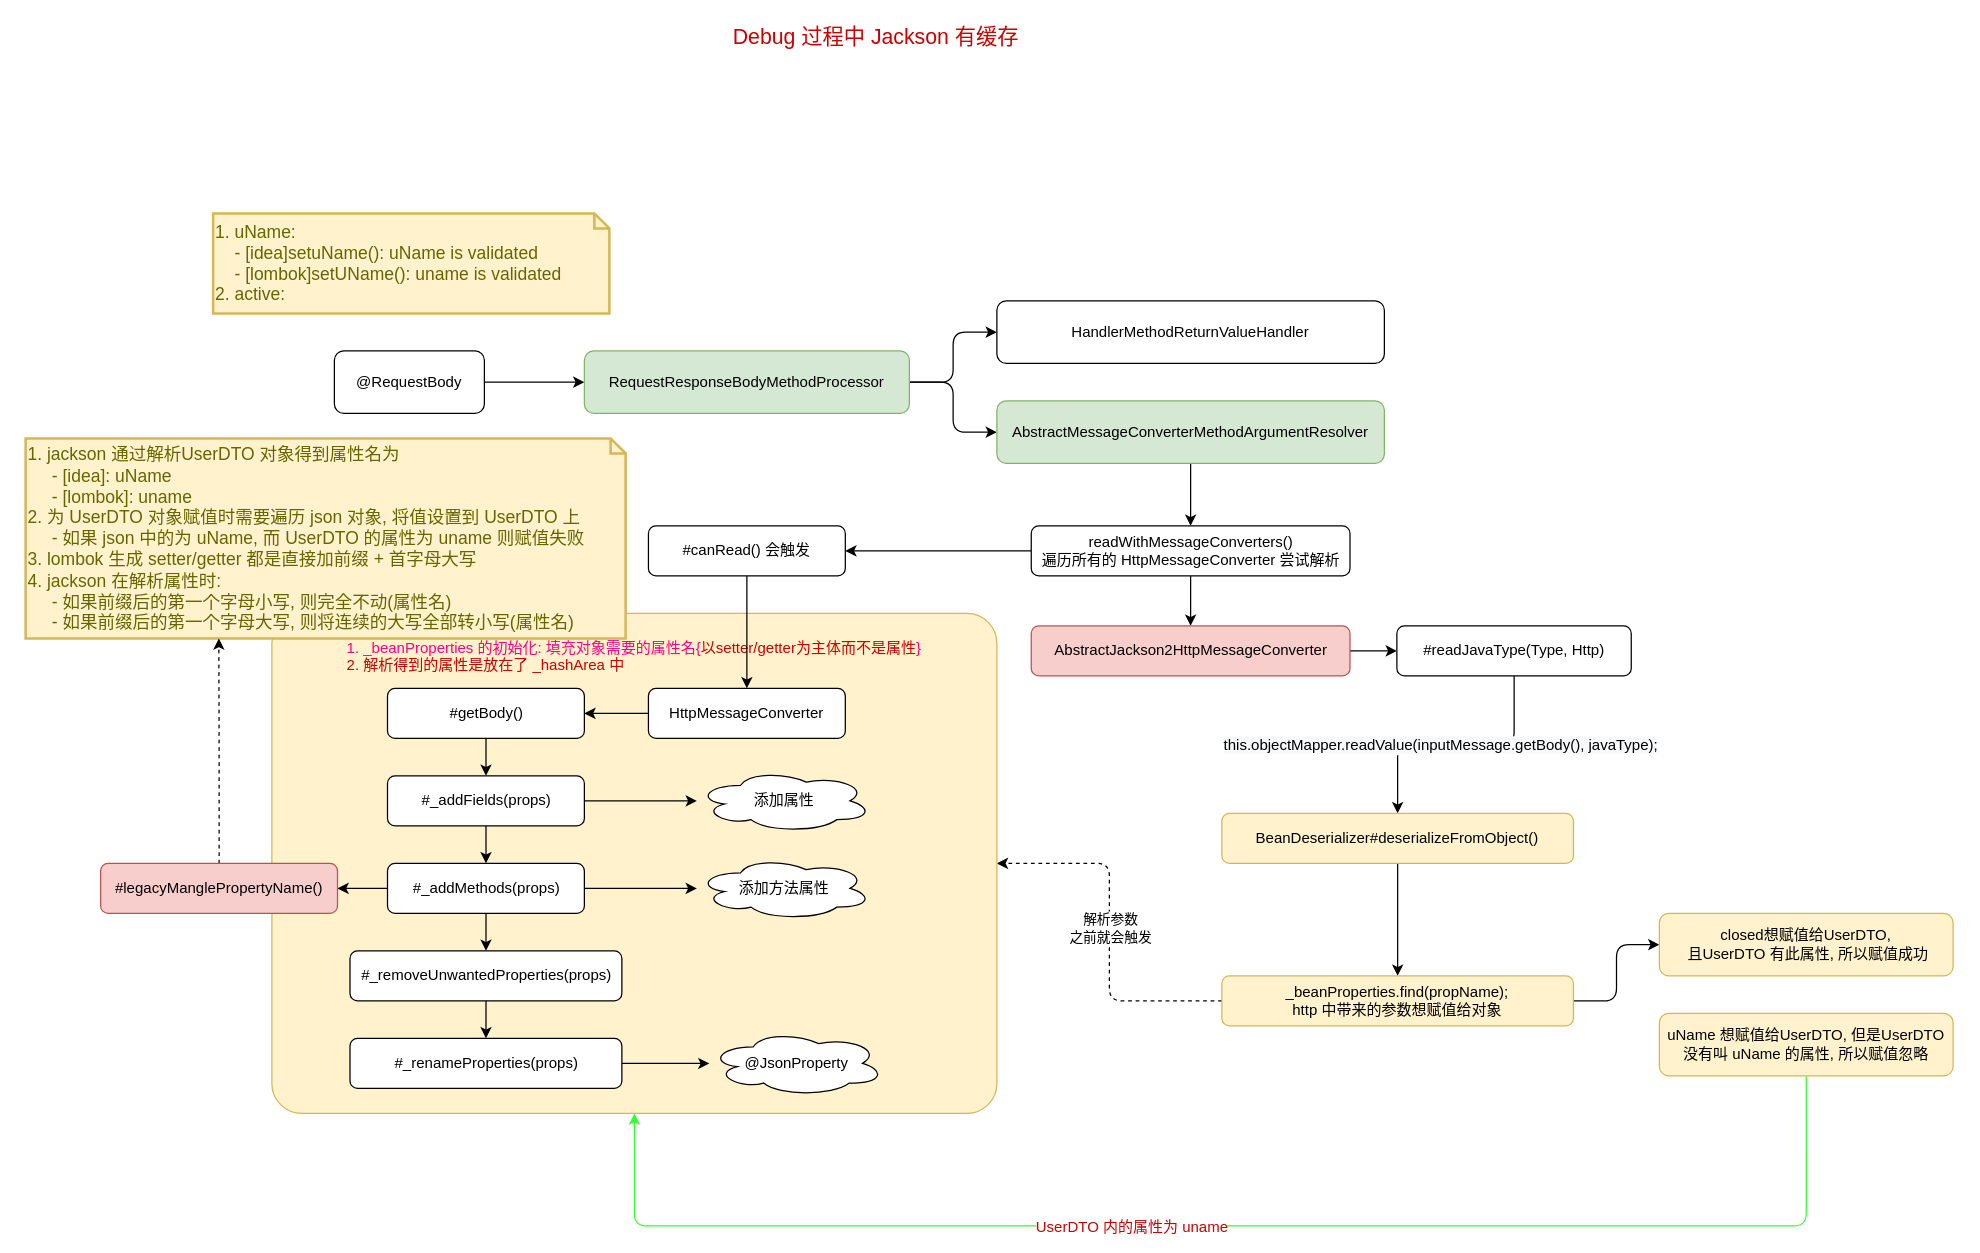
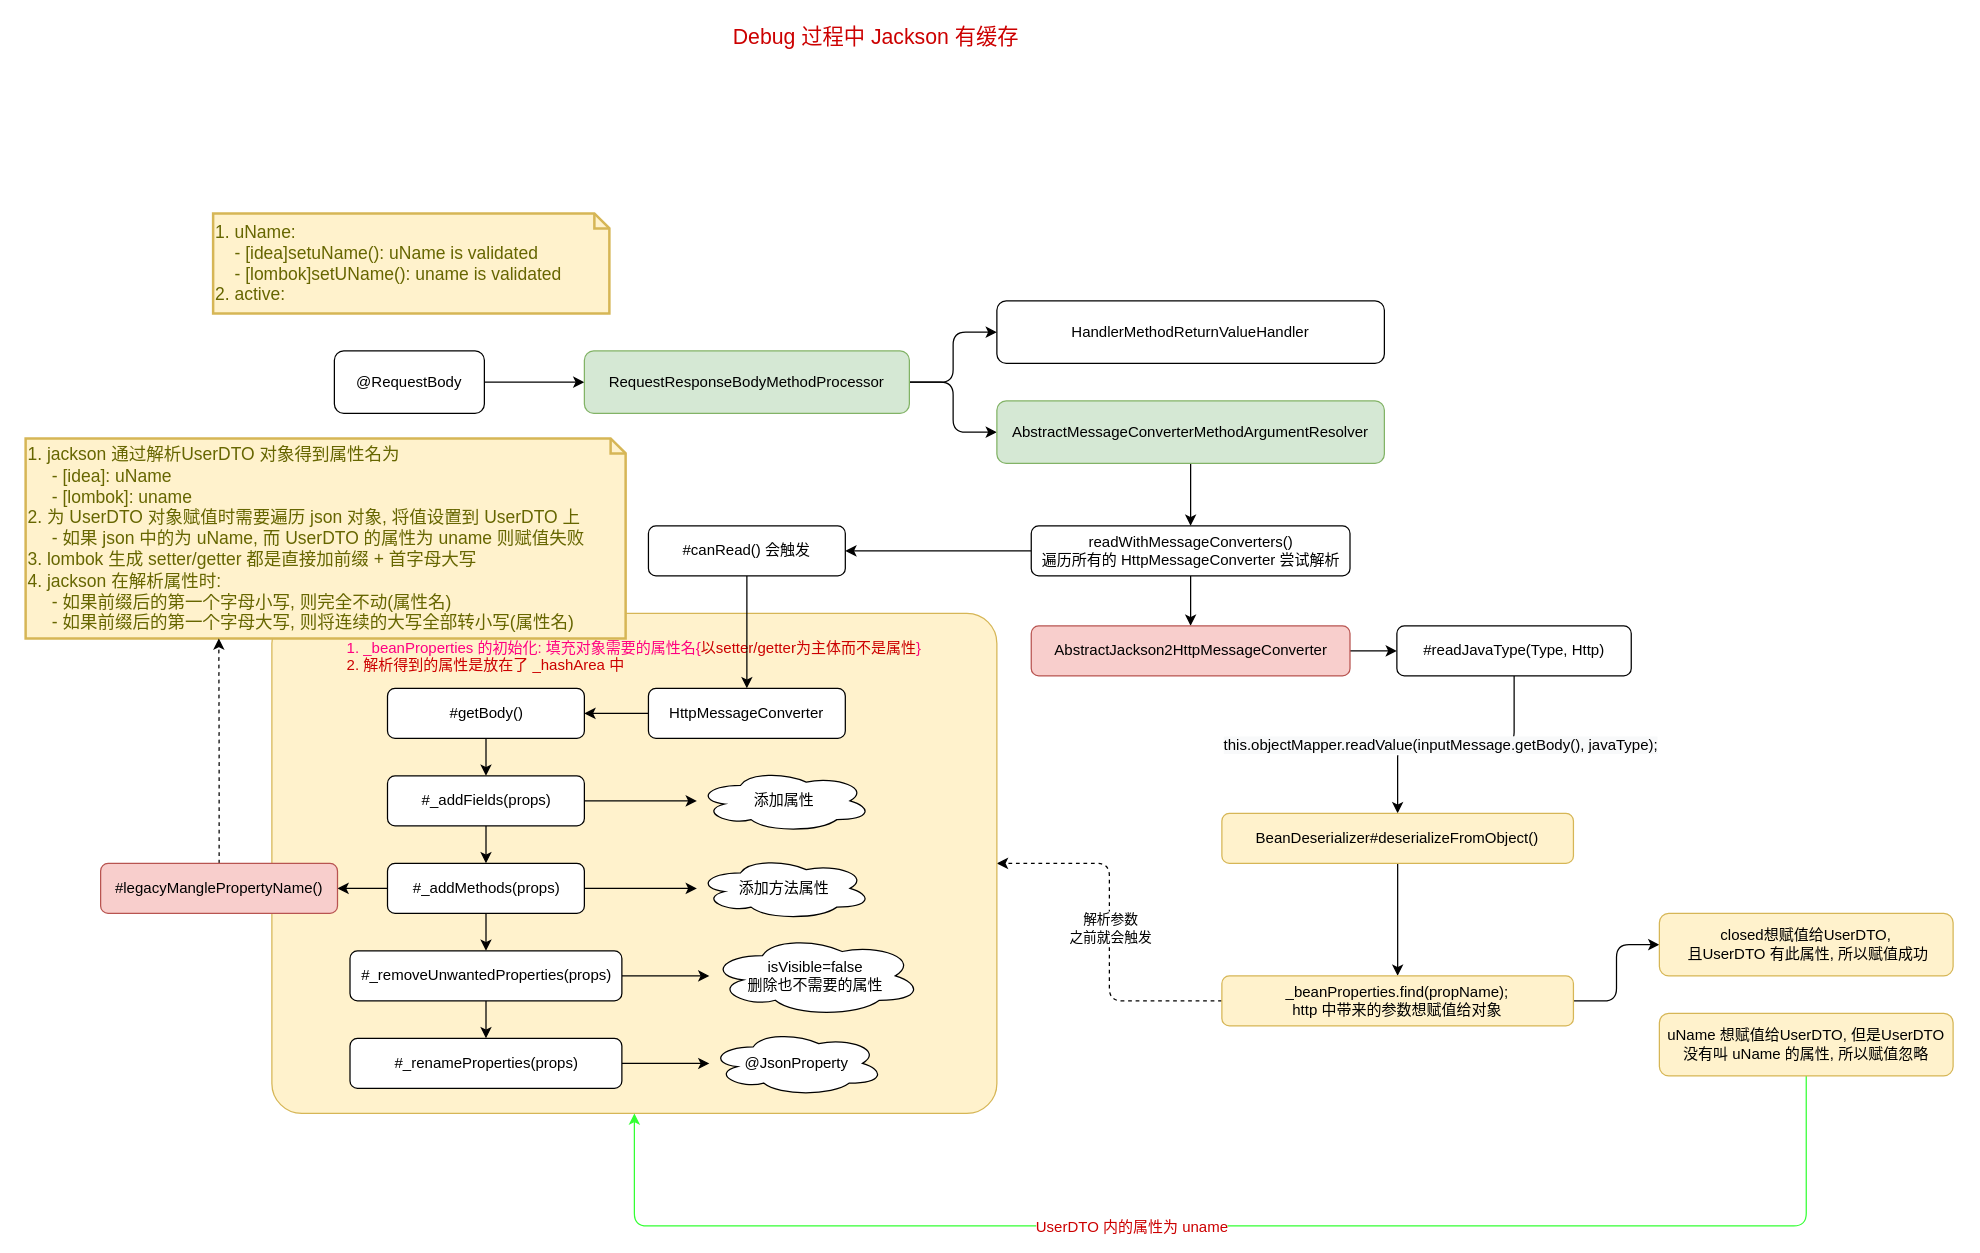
edge "#_removeUnwantedProperties(props)" -> "isVisible=false 删除也不需要的属性": added
node "isVisible=false 删除也不需要的属性": added
